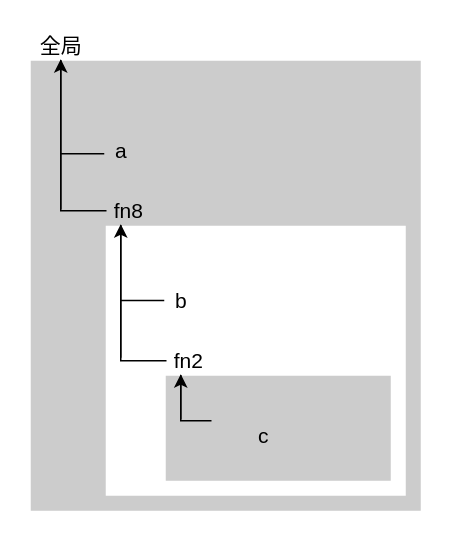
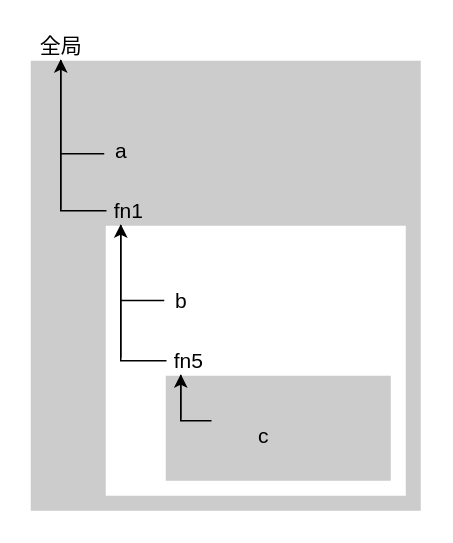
node "fn8": label "fn8" -> "fn1"
node "fn2": label "fn2" -> "fn5"
